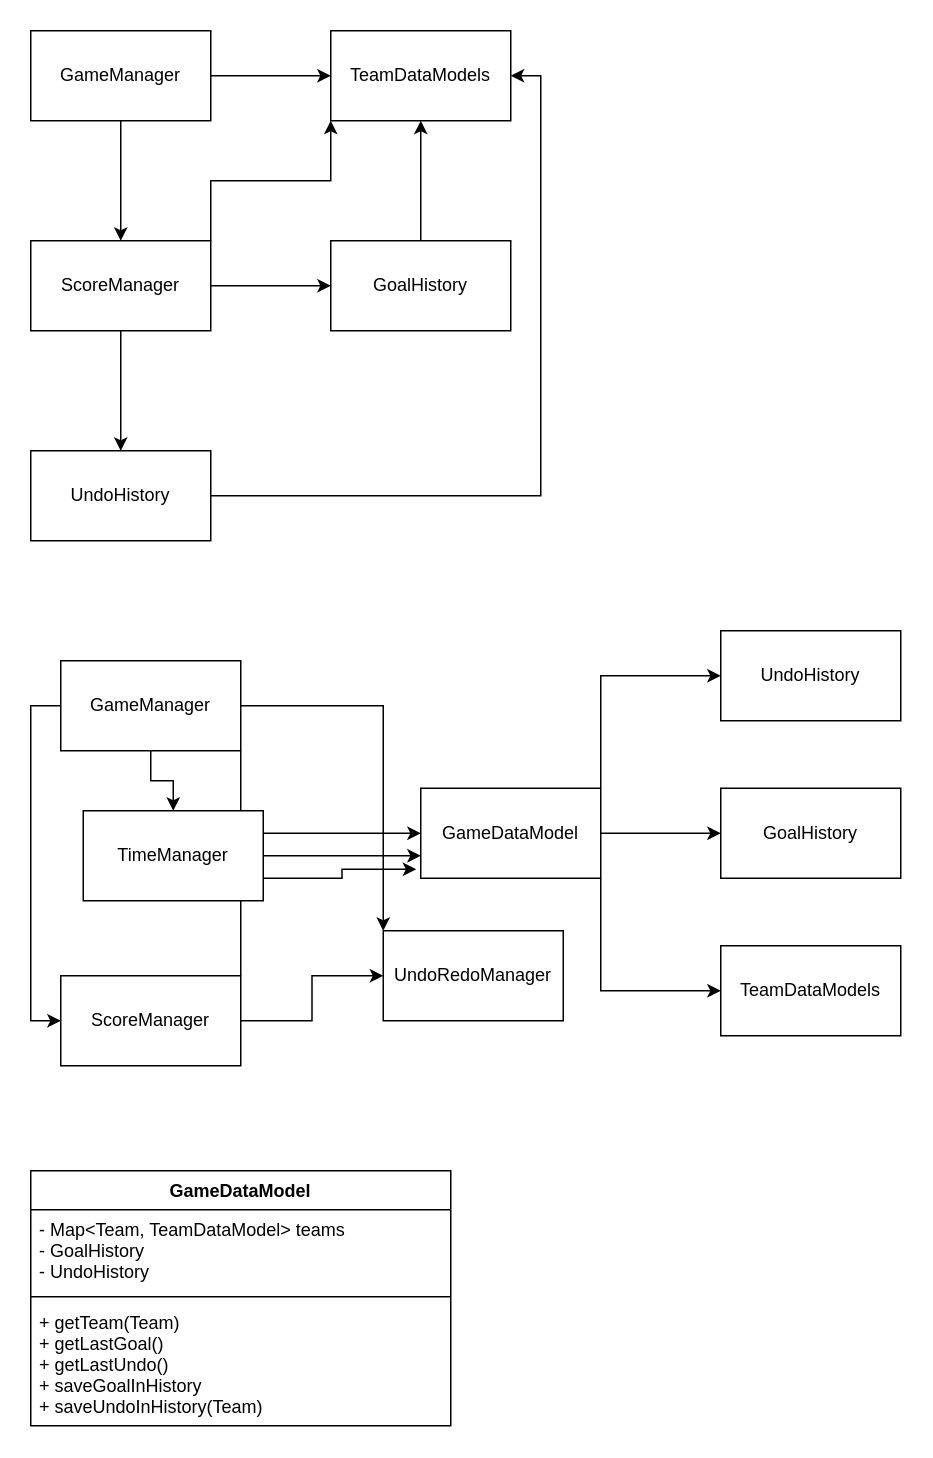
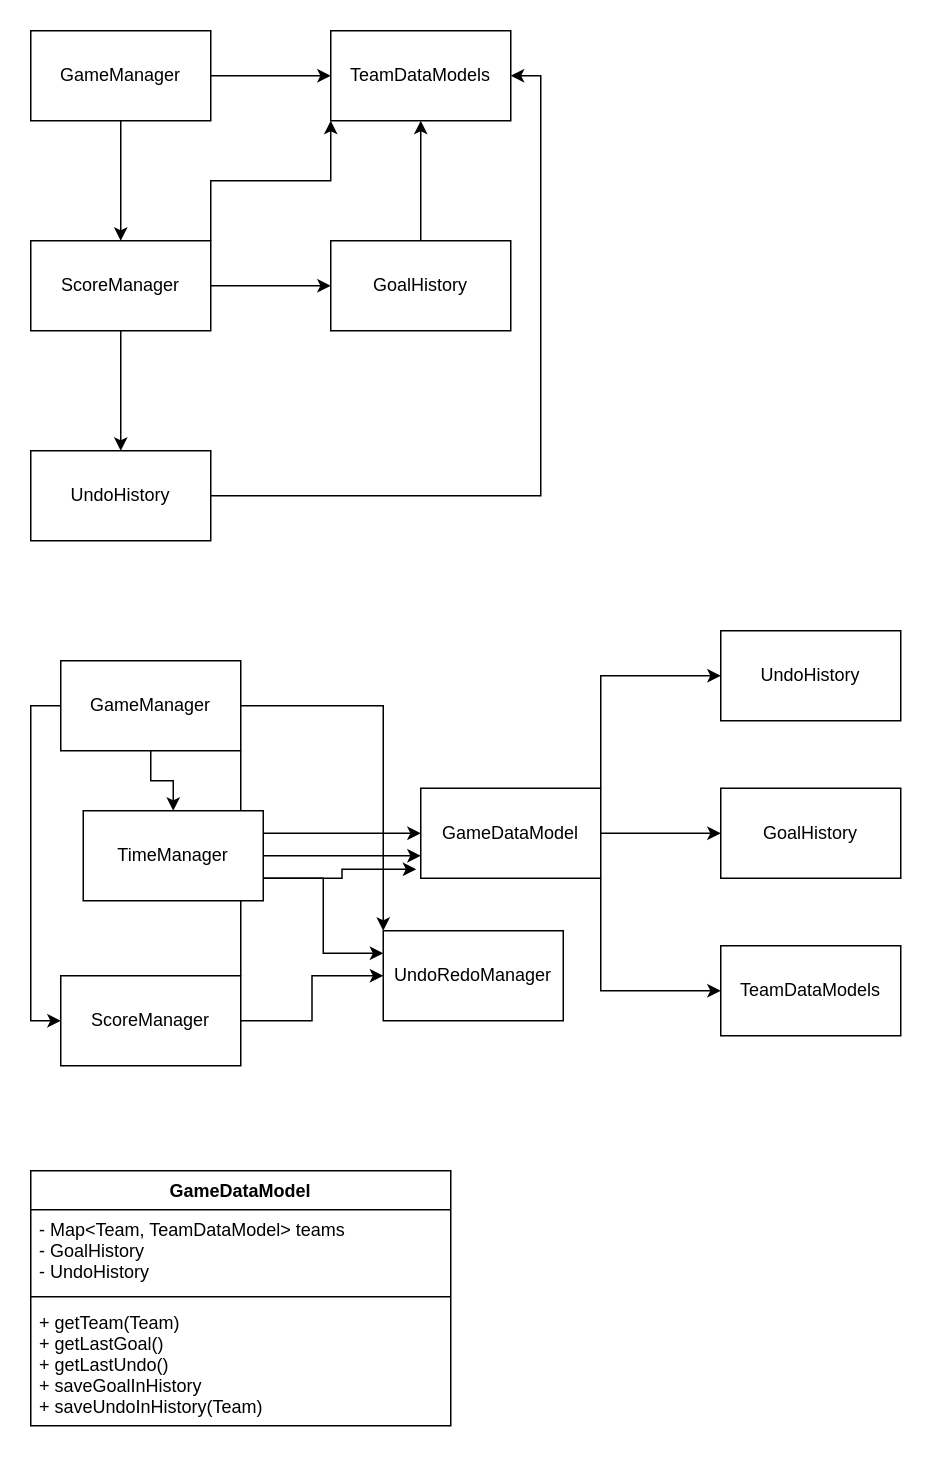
edge "TimeManager" -> "UndoRedoManager": added
